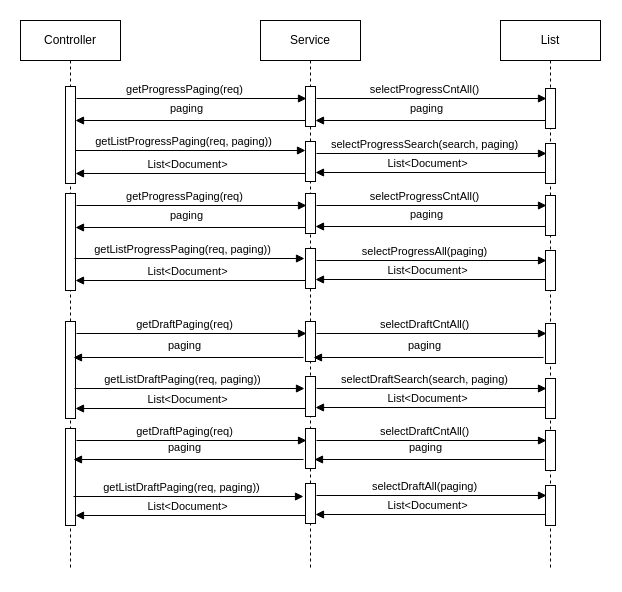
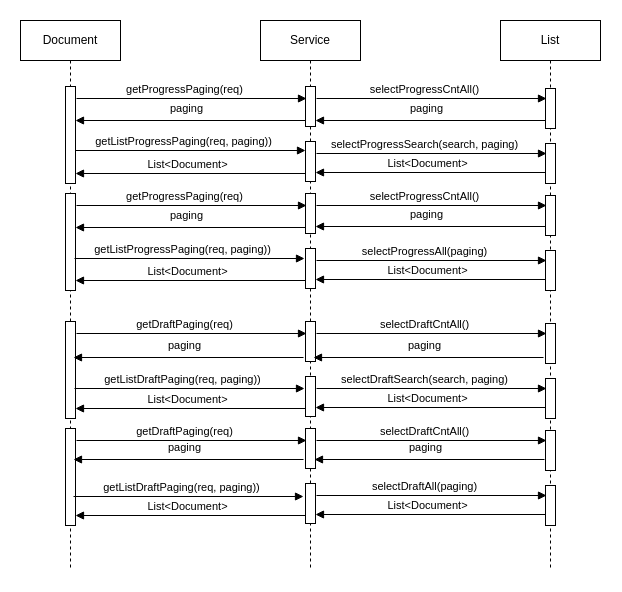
node "Controller": label "Controller" -> "Document"
